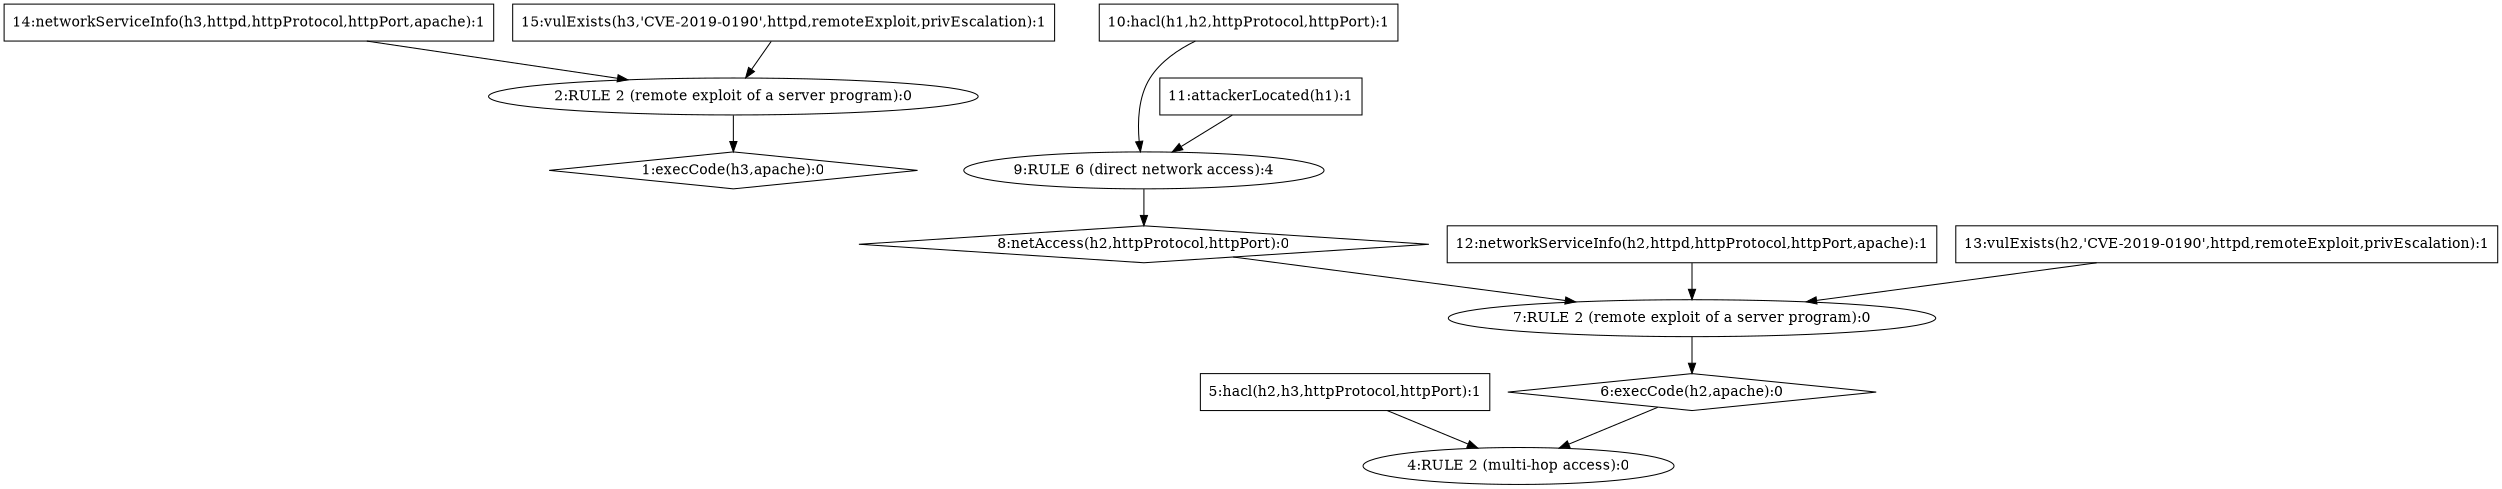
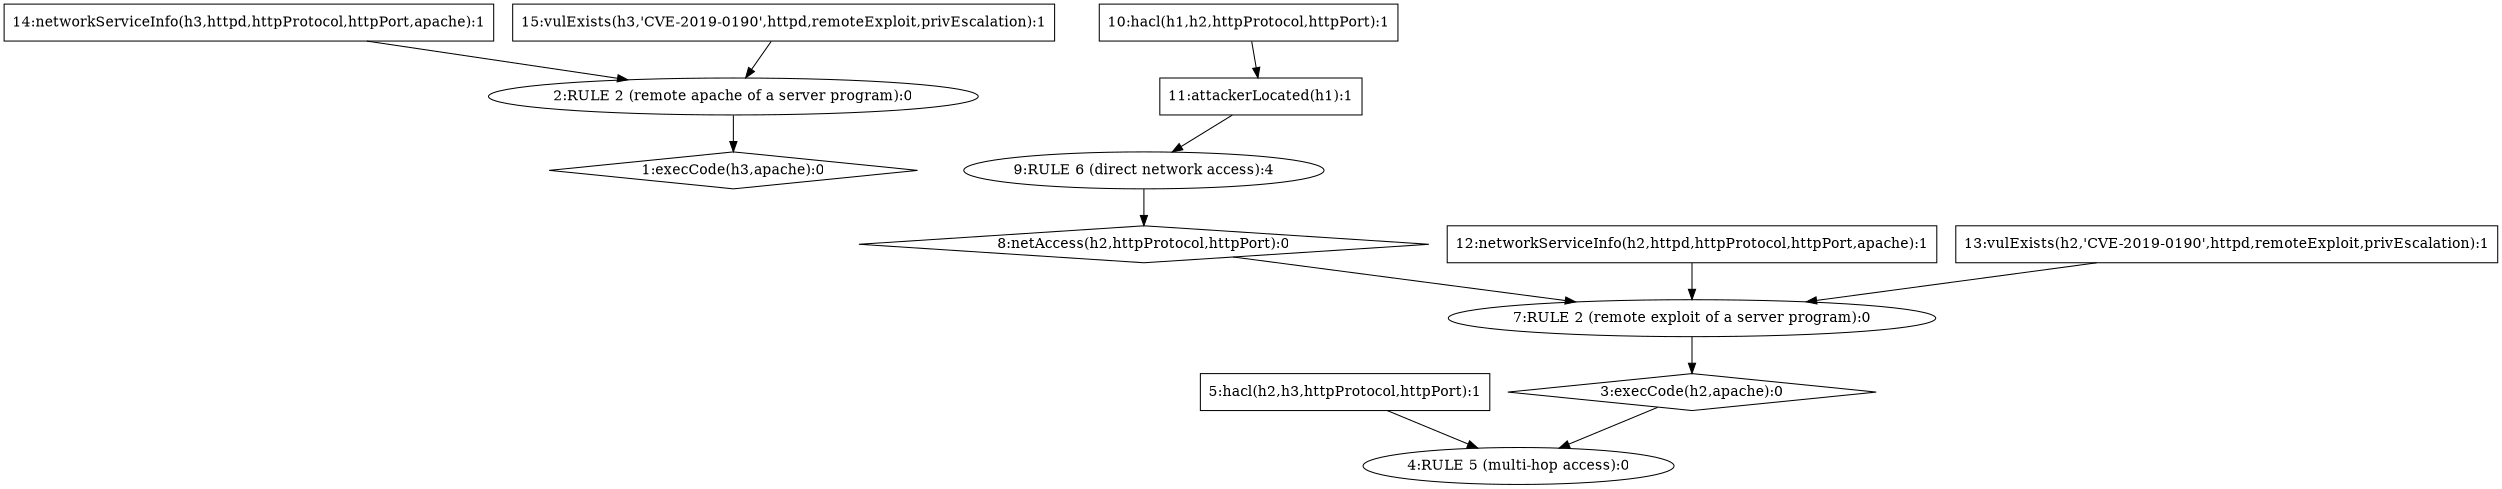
edge "10:hacl(h1,h2,httpProtocol,httpPort):1" -> "9:RULE 6 (direct network access):4": now "10:hacl(h1,h2,httpProtocol,httpPort):1" -> "11:attackerLocated(h1):1"
node "2:RULE 2 (remote exploit of a server program):0": label "2:RULE 2 (remote exploit of a server program):0" -> "2:RULE 2 (remote apache of a server program):0"
node "6:execCode(h2,apache):0": label "6:execCode(h2,apache):0" -> "3:execCode(h2,apache):0"
node "4:RULE 2 (multi-hop access):0": label "4:RULE 2 (multi-hop access):0" -> "4:RULE 5 (multi-hop access):0"
